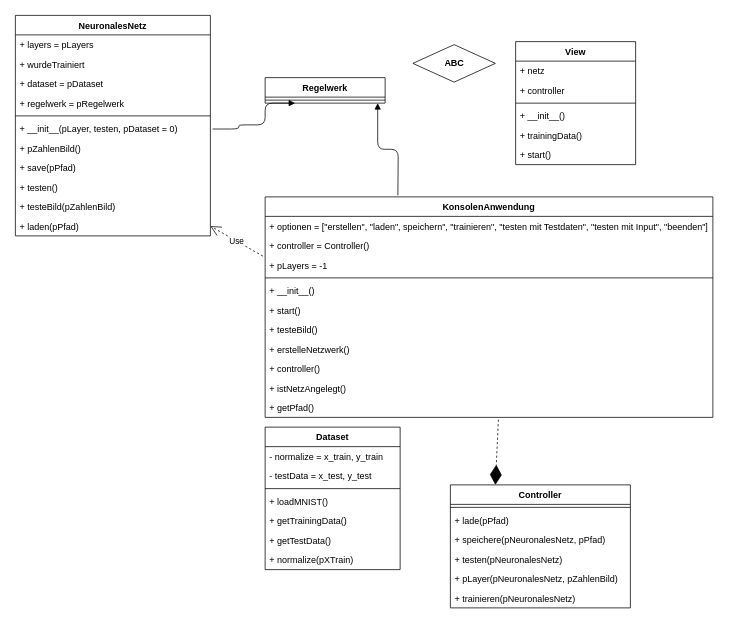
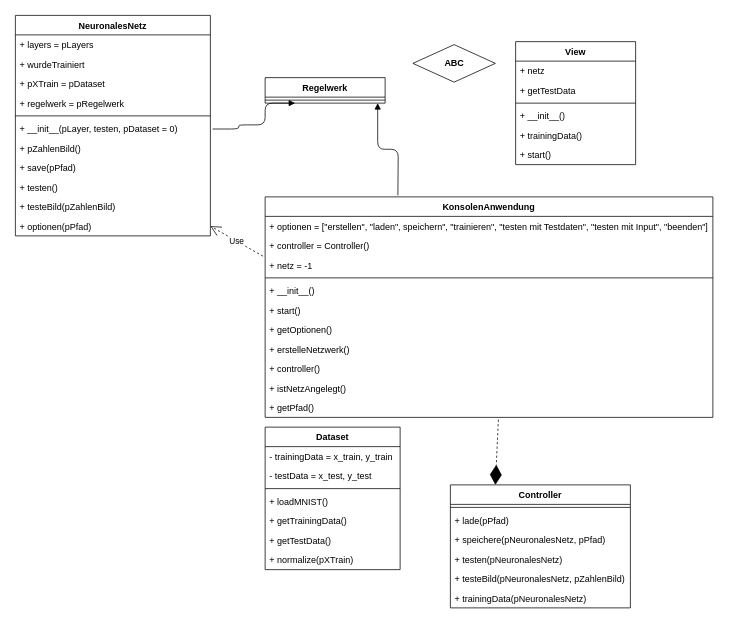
node "+ dataset = pDataset": label "+ dataset = pDataset" -> "+ pXTrain = pDataset"
node "+ controller": label "+ controller" -> "+ getTestData"
node "+ laden(pPfad)": label "+ laden(pPfad)" -> "+ optionen(pPfad)"
node "+ pLayers = -1": label "+ pLayers = -1" -> "+ netz = -1"
node "+ testeBild()": label "+ testeBild()" -> "+ getOptionen()"
node "- normalize = x_train, y_train": label "- normalize = x_train, y_train" -> "- trainingData = x_train, y_train"
node "+ pLayer(pNeuronalesNetz, pZahlenBild)": label "+ pLayer(pNeuronalesNetz, pZahlenBild)" -> "+ testeBild(pNeuronalesNetz, pZahlenBild)"
node "+ trainieren(pNeuronalesNetz)": label "+ trainieren(pNeuronalesNetz)" -> "+ trainingData(pNeuronalesNetz)"
